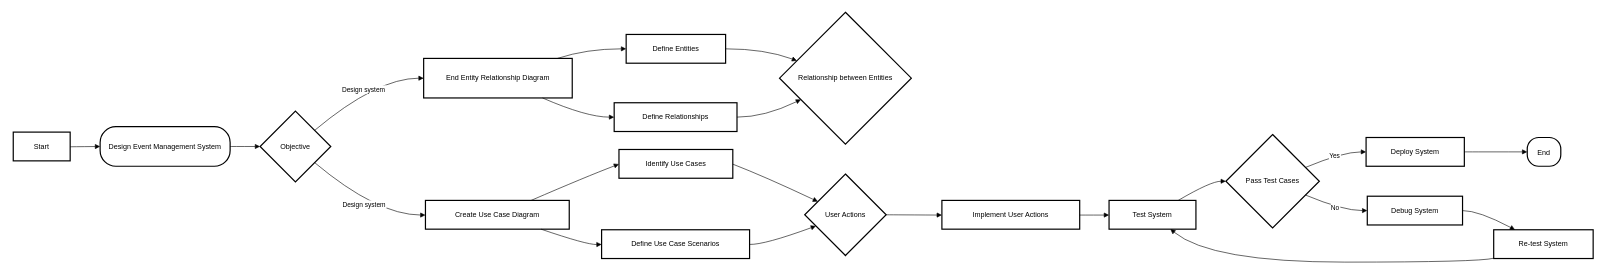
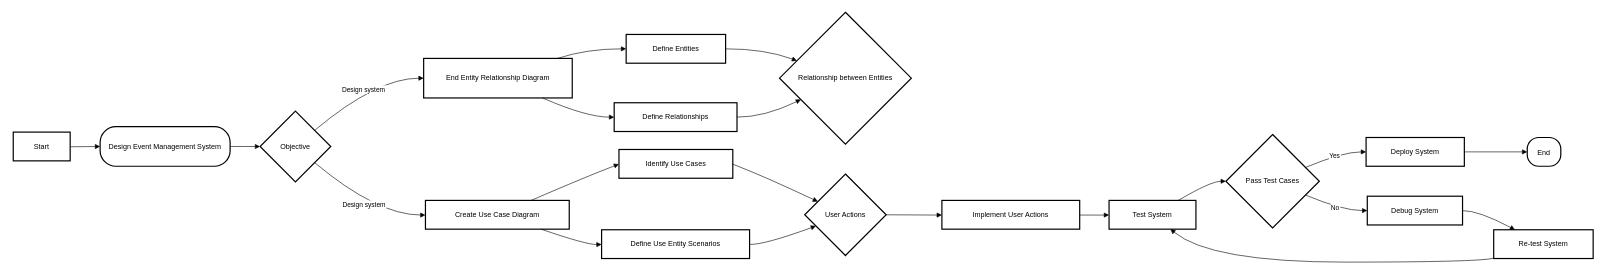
node "Define Use Case Scenarios": label "Define Use Case Scenarios" -> "Define Use Entity Scenarios"
